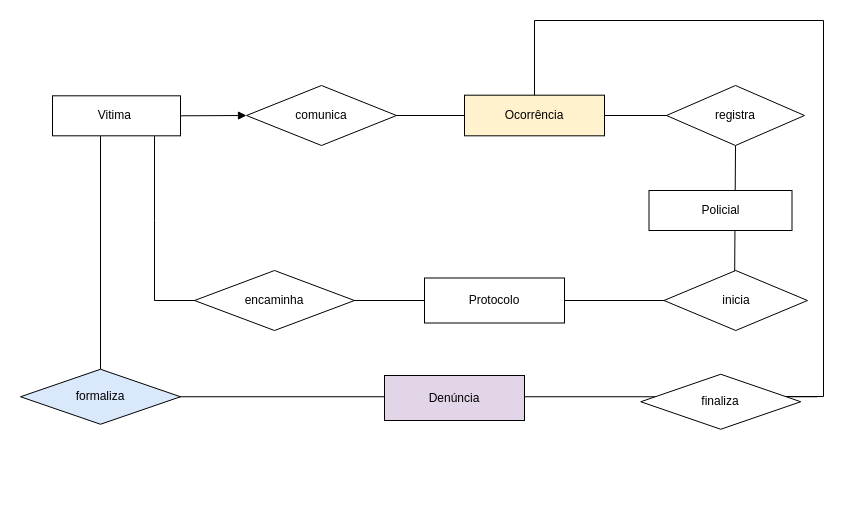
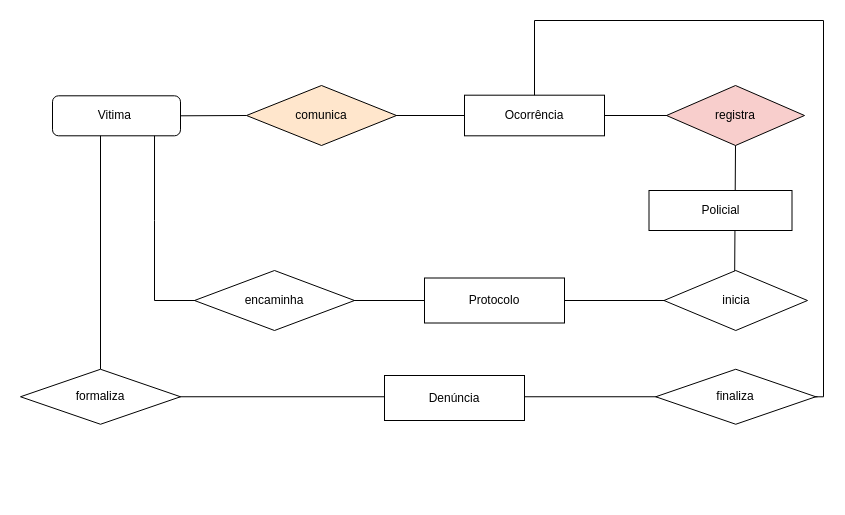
node "Vitima": shape rectangle -> rounded rectangle
edge "Vitima" -> "comunica": arrowhead block -> none
node "comunica": fillcolor #ffffff -> #ffe6cc
node "Ocorrência": fillcolor #fff2cc -> #ffffff
node "registra": fillcolor #ffffff -> #f8cecc
node "formaliza": fillcolor #dae8fc -> #ffffff
node "Denúncia": fillcolor #e1d5e7 -> #ffffff
node "finaliza": moved (721, 402) -> (736, 397)
